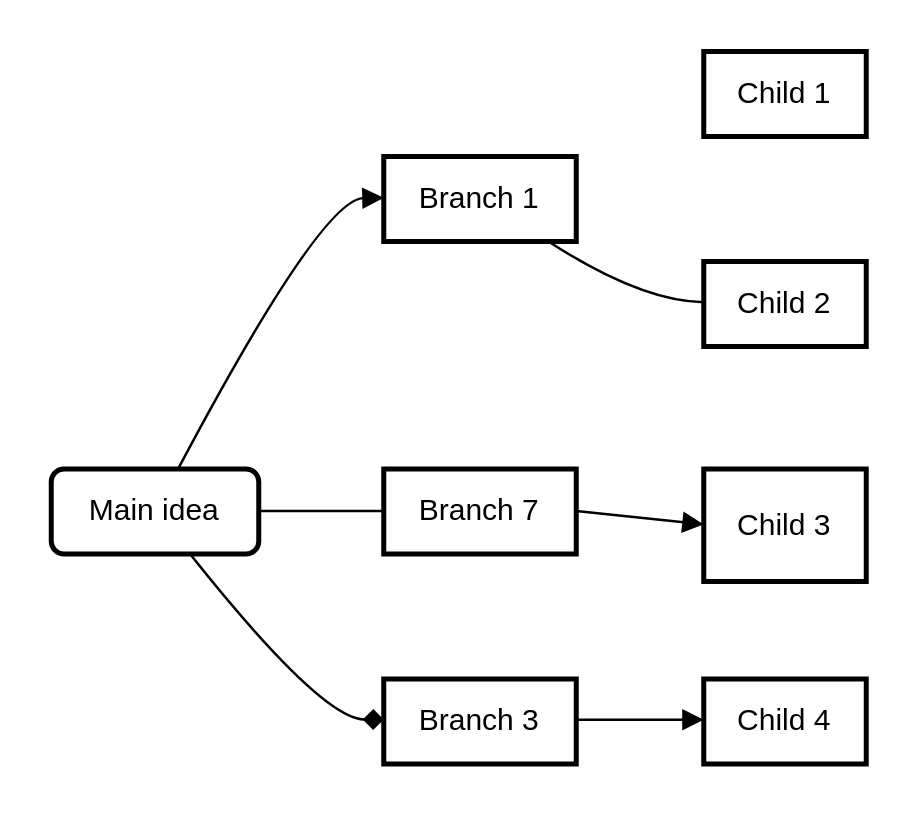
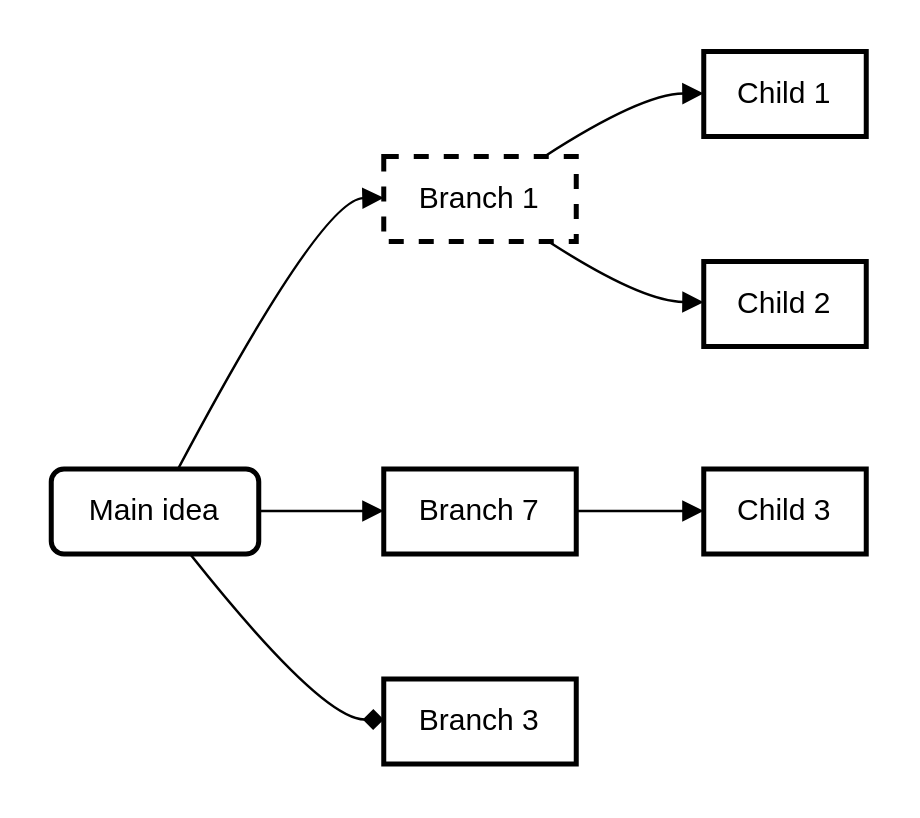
edge "Branch 1" -> "Child 1": added
node "Branch 1": style solid -> dashed
edge "Branch 1" -- "Child 2": arrowhead none -> block
edge "Main idea" -- "Branch 7": arrowhead none -> block
node "Child 3": size 163x113 -> 163x85
edge "Branch 3" -> "Child 4": removed
node "Child 4": removed
